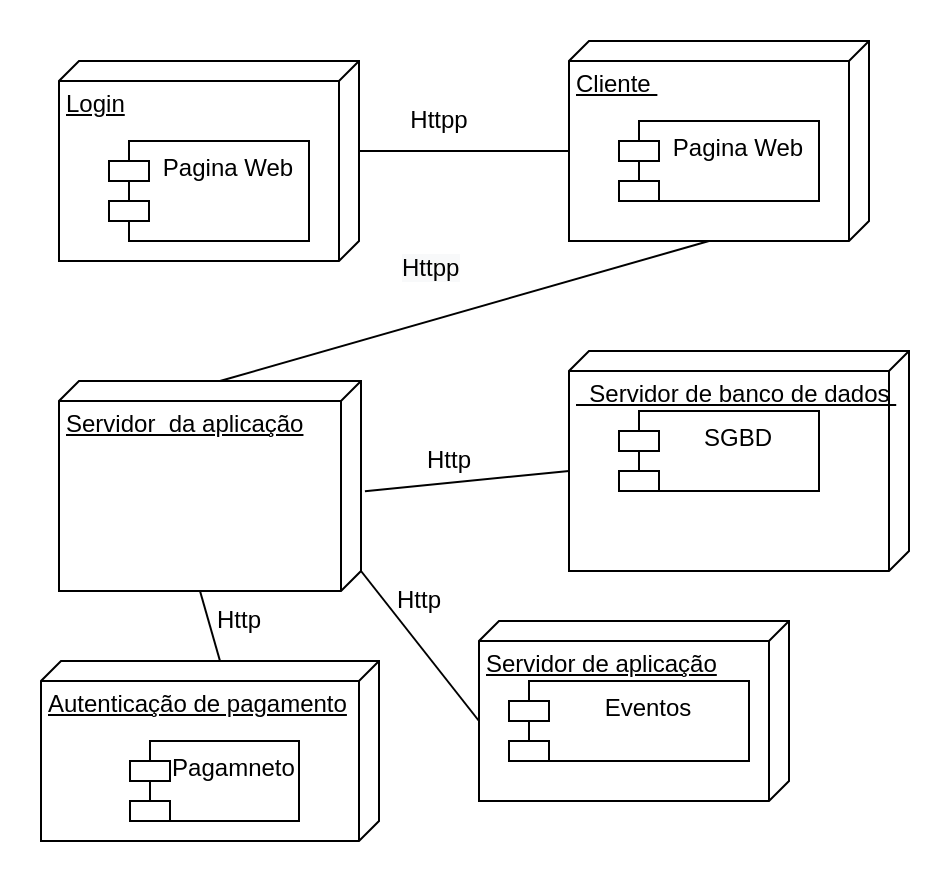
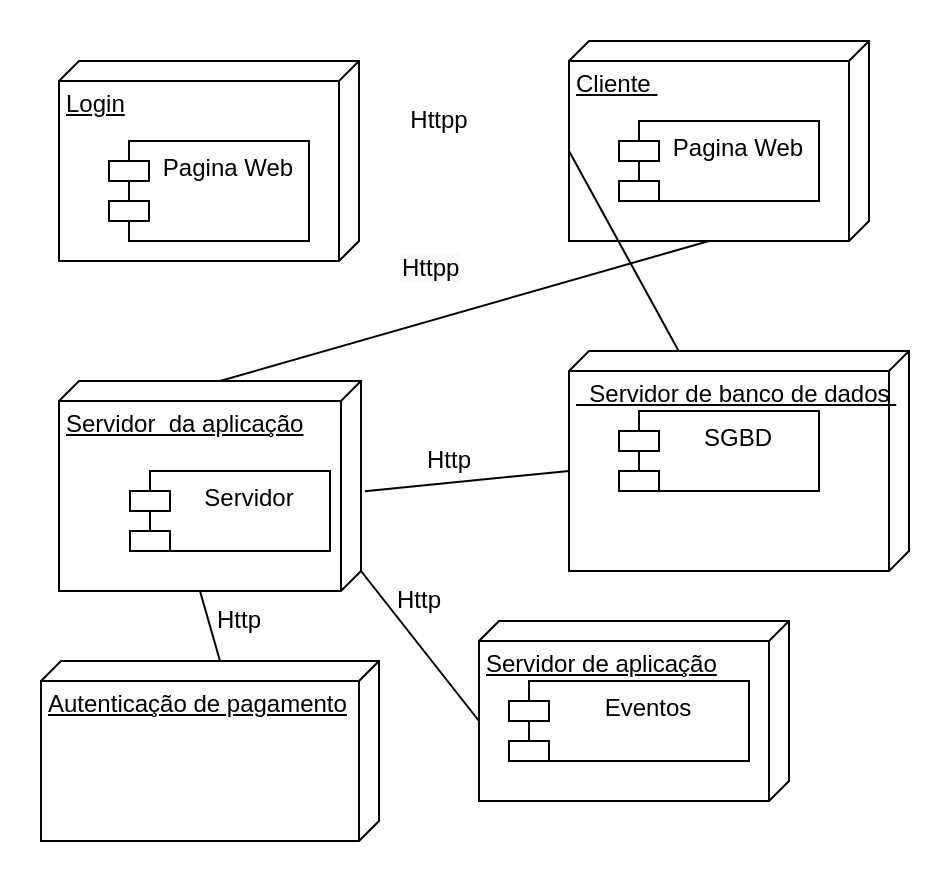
edge "Cliente" -- "Login": now "Cliente" -- "Servidor de banco de dados"
node "Servidor": added
node "Pagamneto": removed
